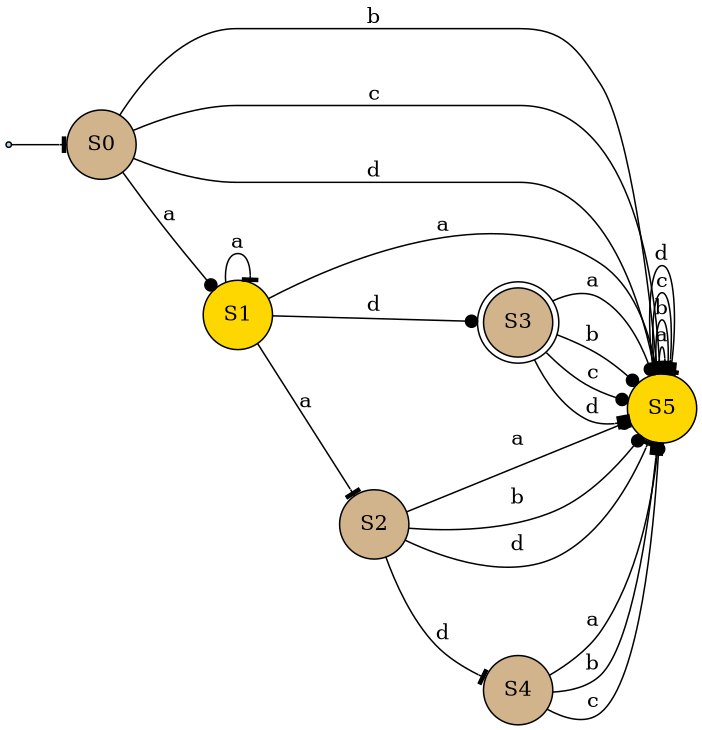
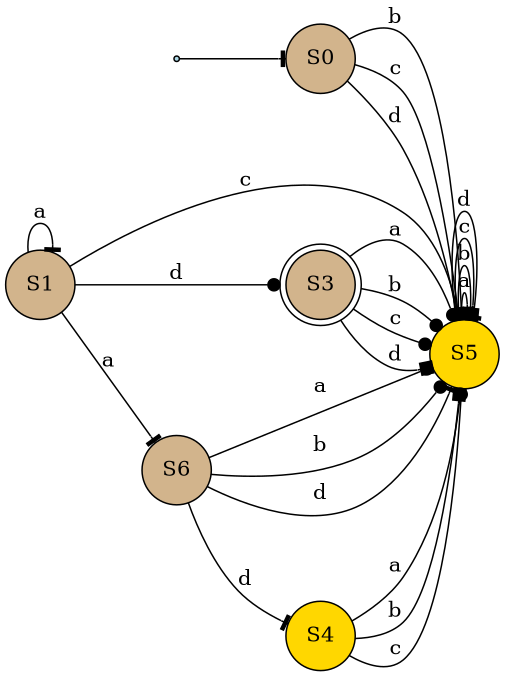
edge "S1" -> "S5": label "a" -> "c"
edge "S0" -> "S1": removed, label "a"
node "S1": fillcolor gold -> tan
node "S2": label "S2" -> "S6"
node "S4": fillcolor tan -> gold
